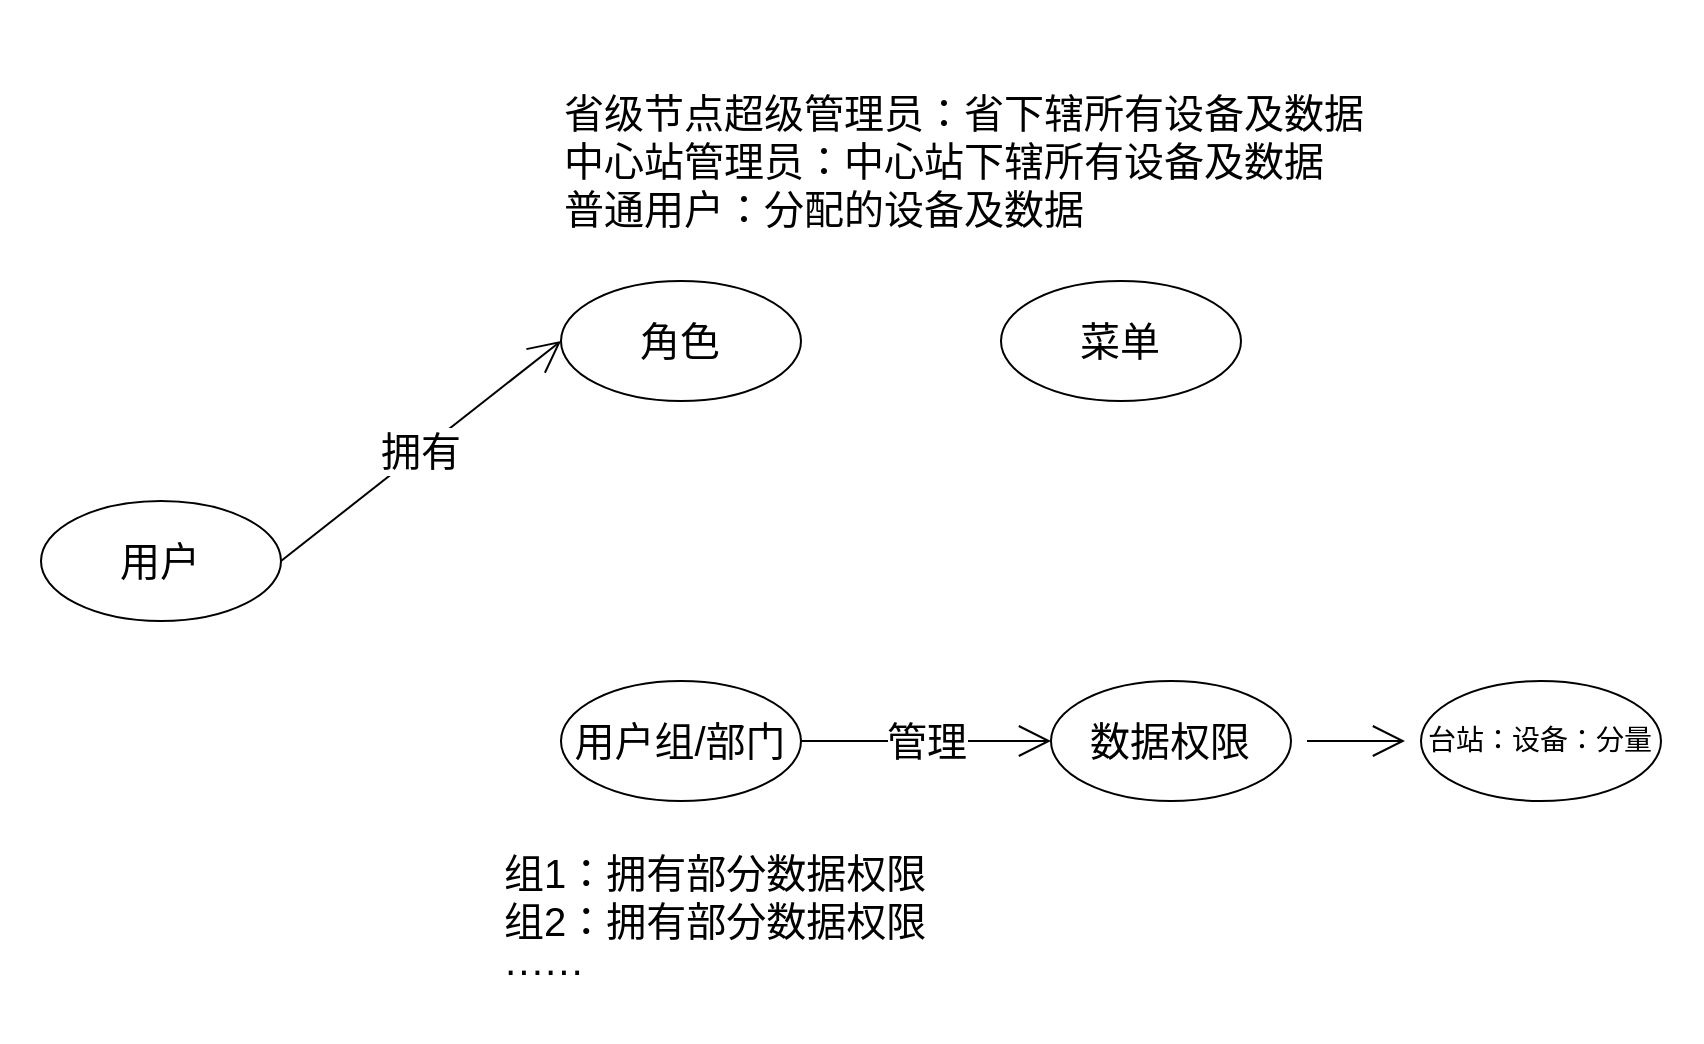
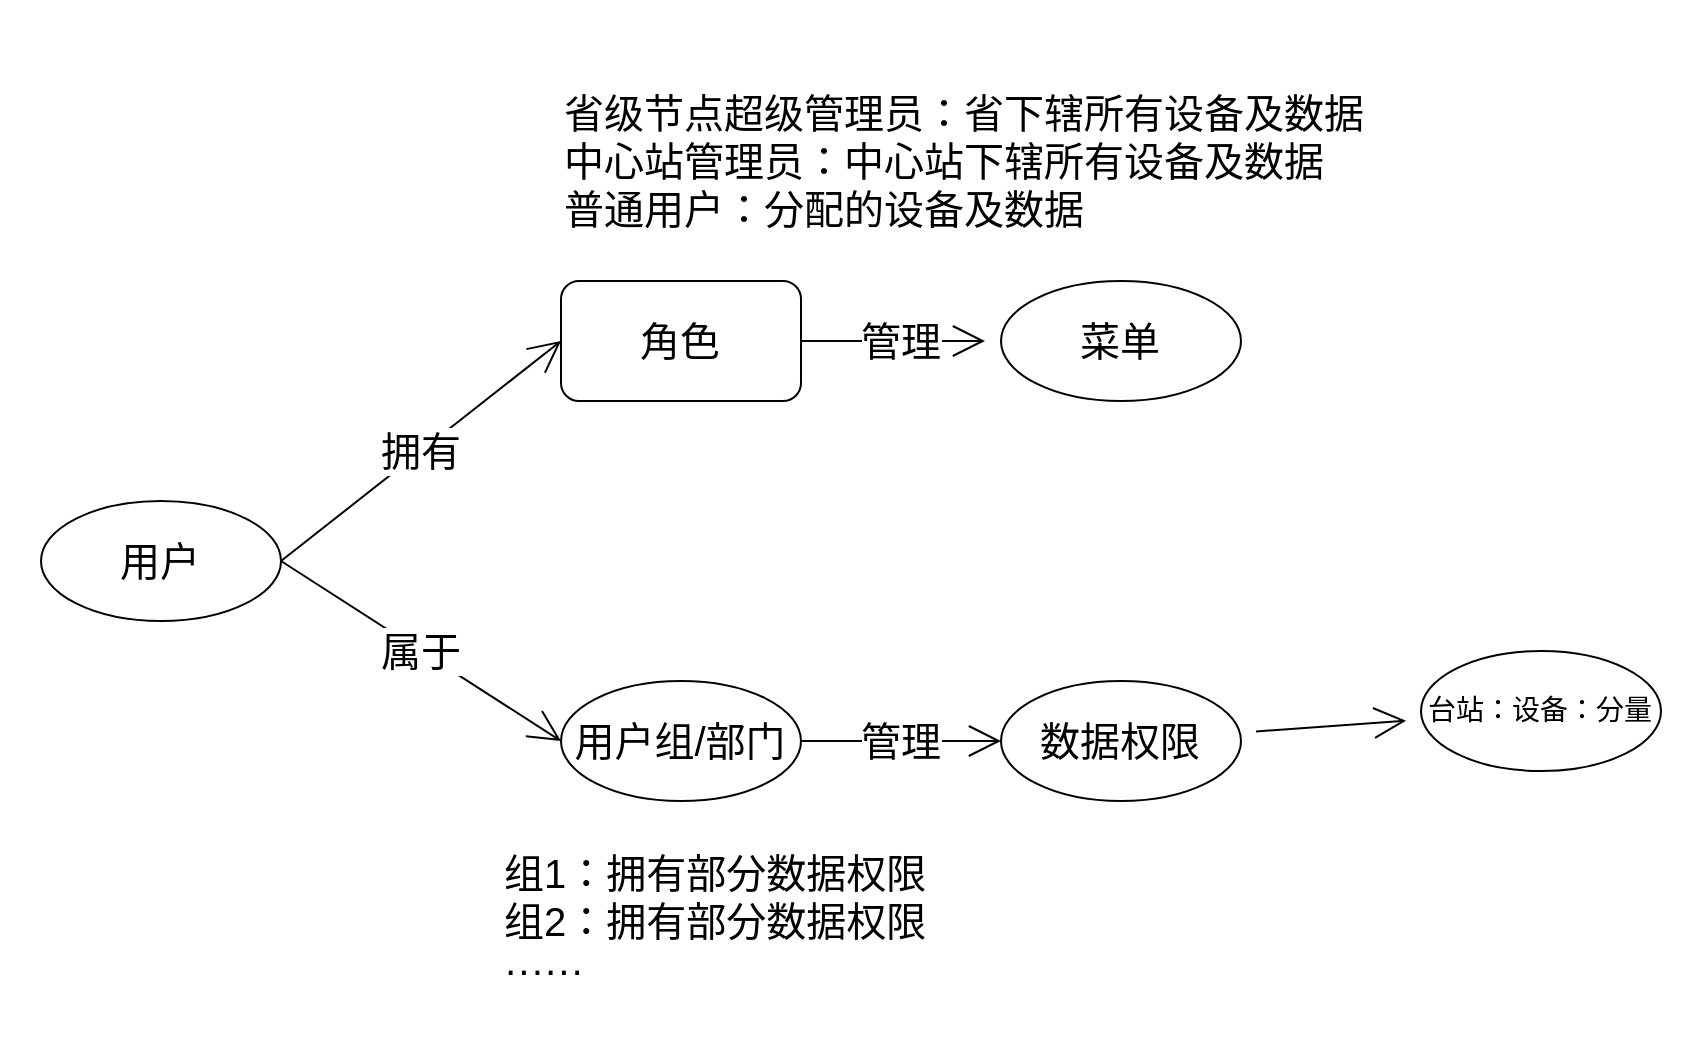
node "角色": shape ellipse -> rounded rectangle
edge "角色" -> "菜单": added, label "管理"
edge "用户" -> "用户组/部门": added, label "属于"
node "数据权限": moved (1171, 741) -> (1121, 741)
node "台站：设备：分量": moved (1541, 741) -> (1541, 711)
